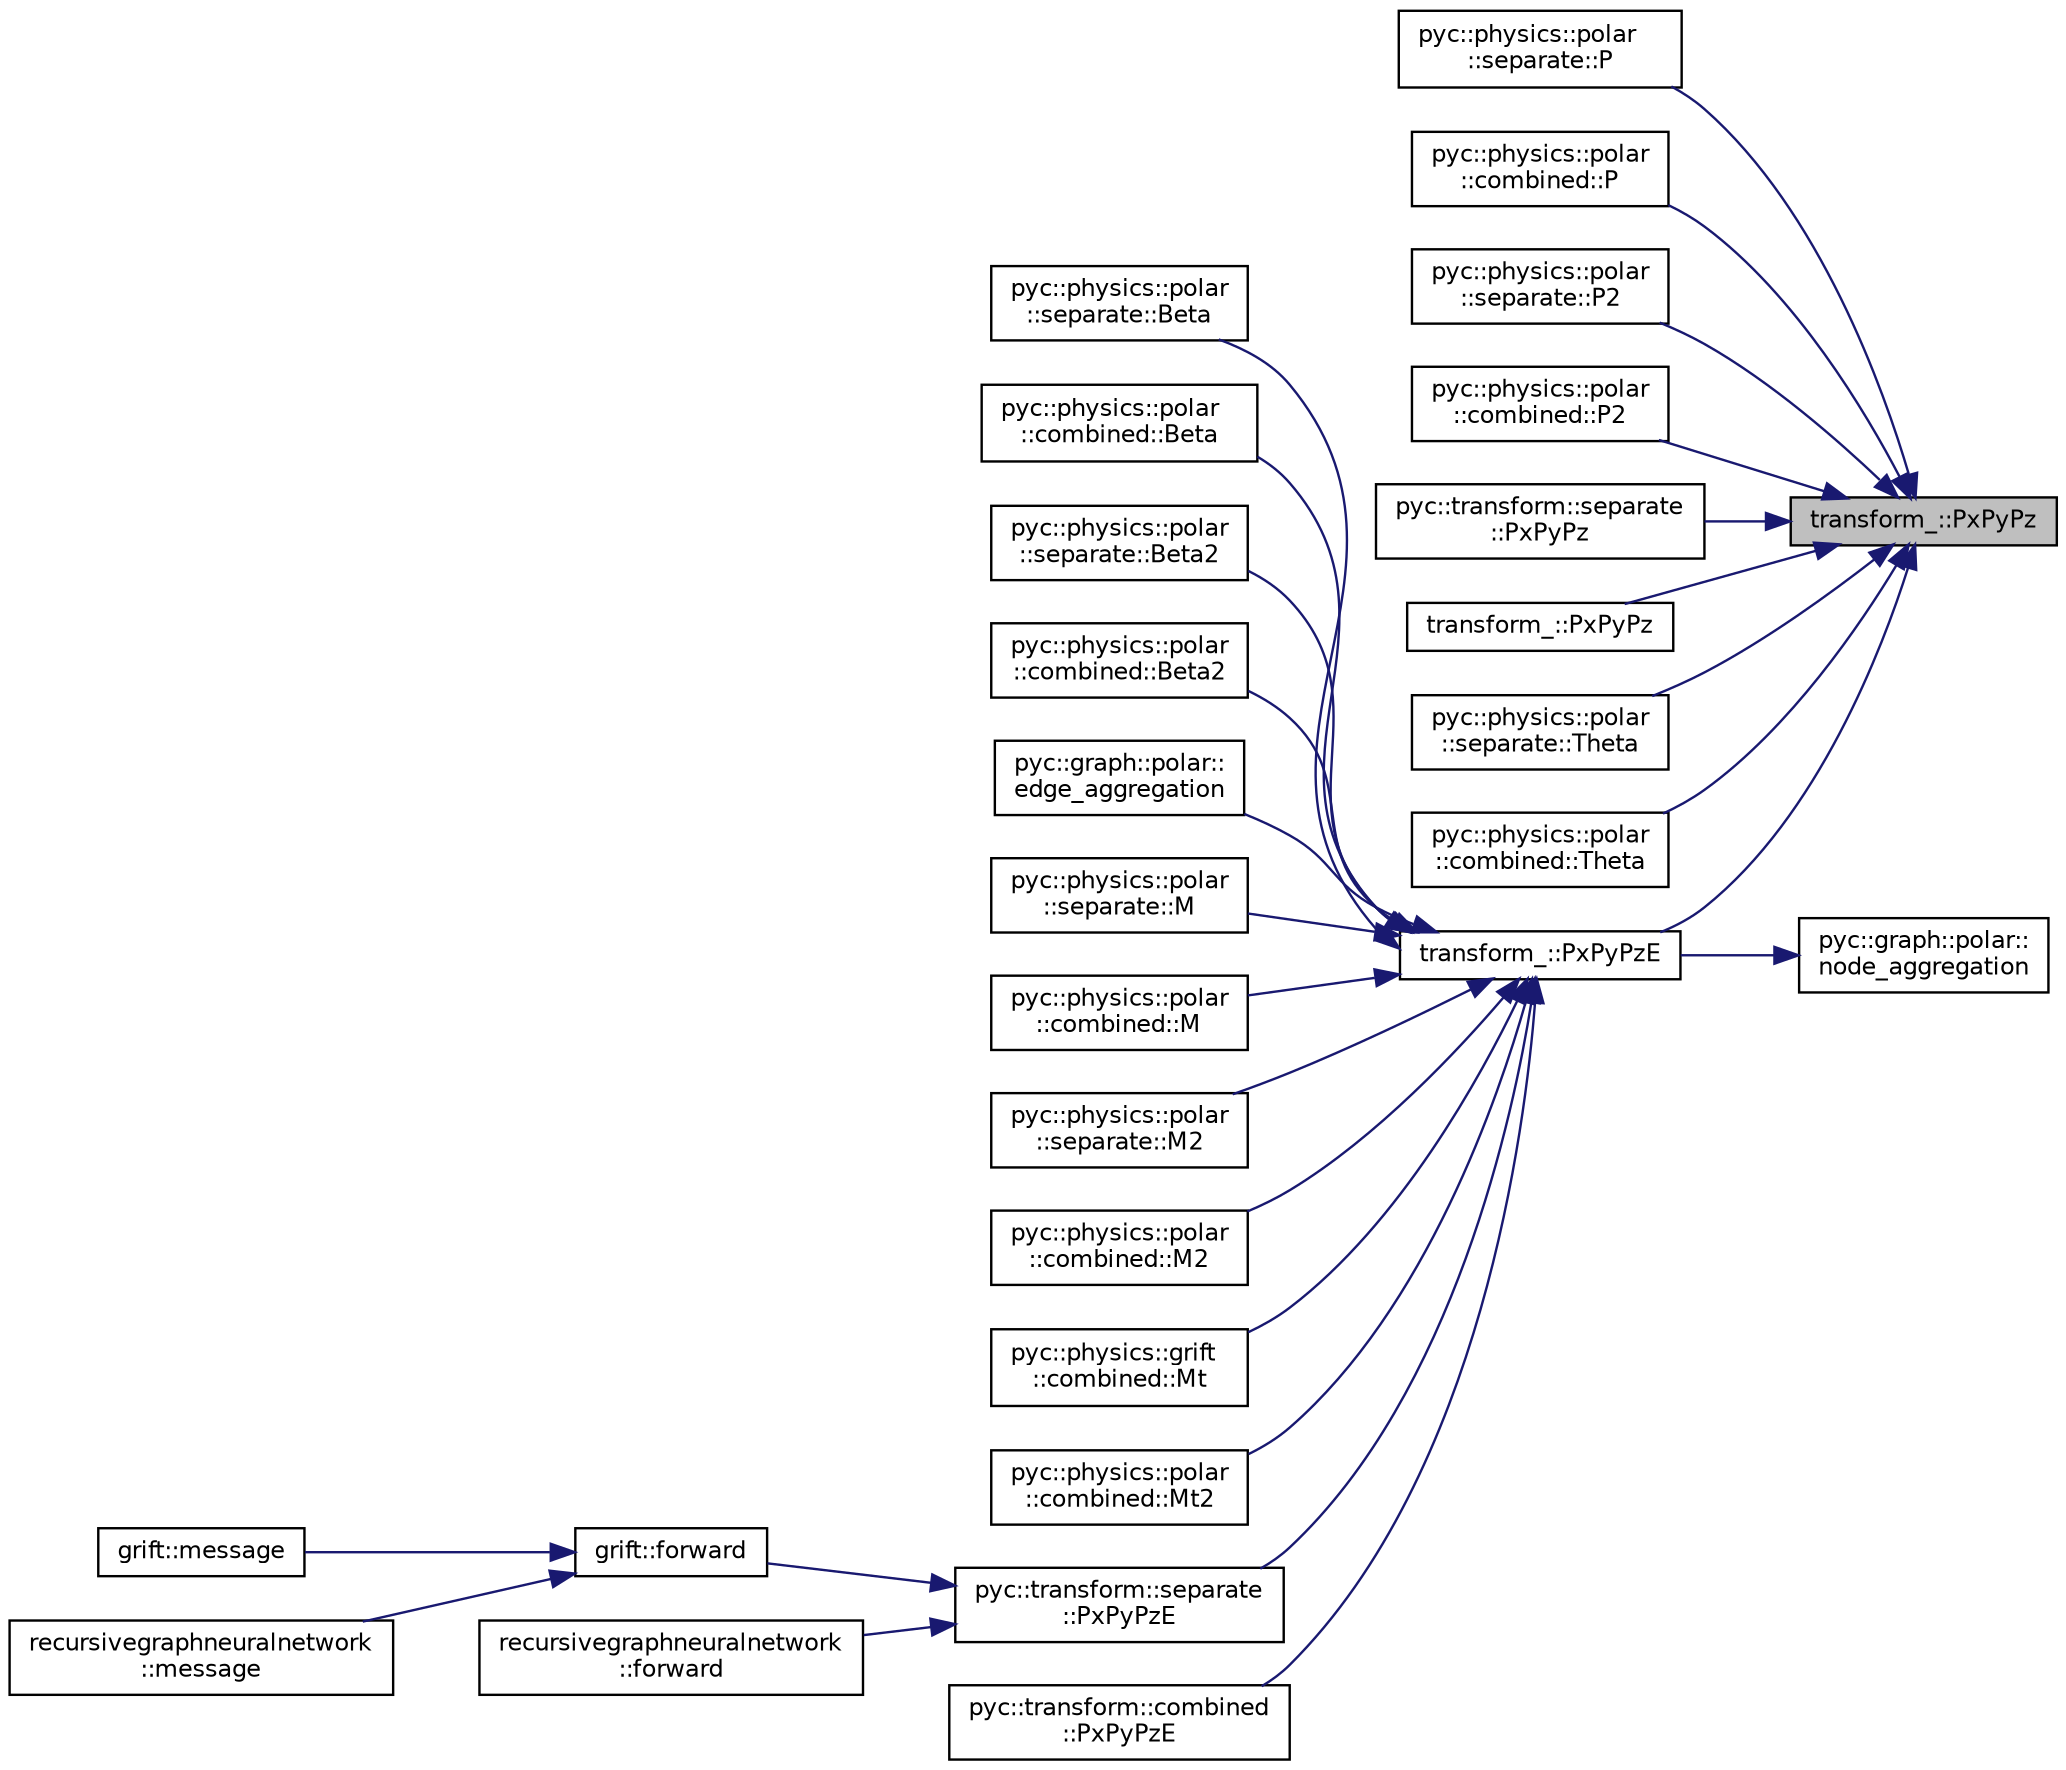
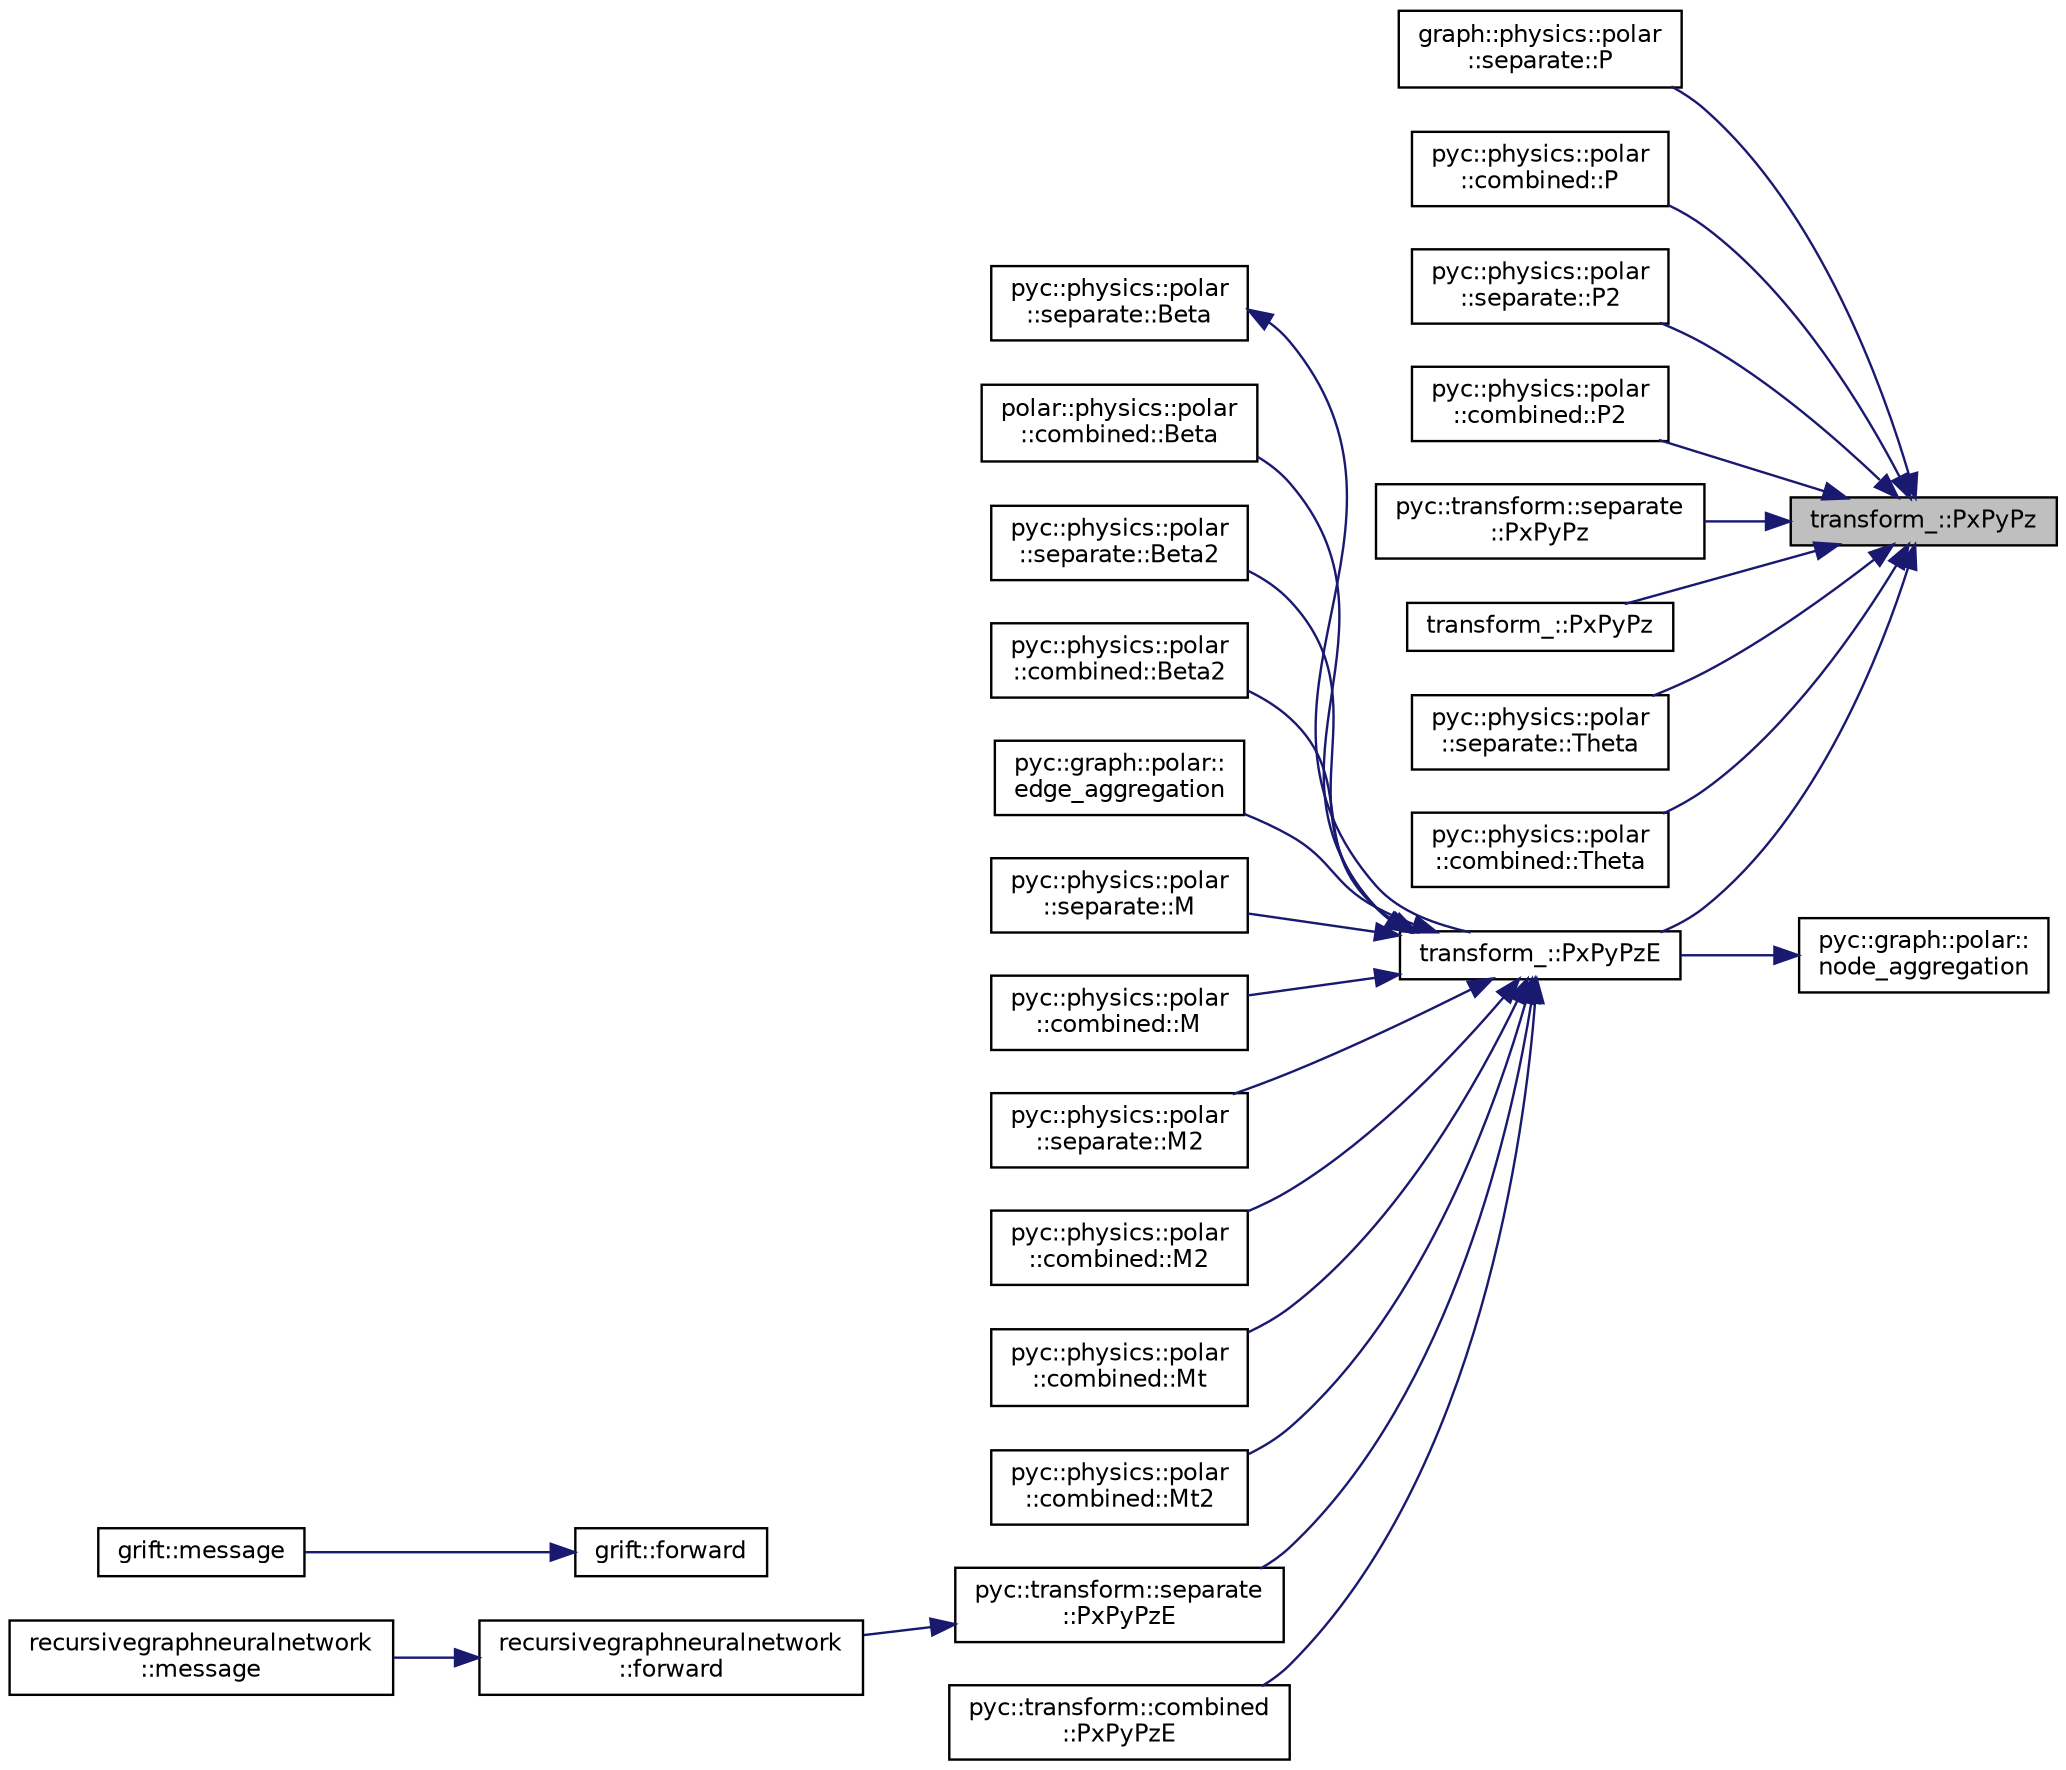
node "pyc::physics::polar ::separate::P": label "pyc::physics::polar ::separate::P" -> "graph::physics::polar ::separate::P"
node "pyc::physics::polar ::combined::Beta": label "pyc::physics::polar ::combined::Beta" -> "polar::physics::polar ::combined::Beta"
edge "pyc::physics::polar ::separate::Beta" -> "transform_::PxPyPzE": reversed
node "pyc::physics::grift ::combined::Mt": label "pyc::physics::grift ::combined::Mt" -> "pyc::physics::polar ::combined::Mt"
edge "grift::forward" -> "pyc::transform::separate ::PxPyPzE": removed
edge "recursivegraphneuralnetwork ::message" -> "grift::forward": now "recursivegraphneuralnetwork ::message" -> "recursivegraphneuralnetwork ::forward"
